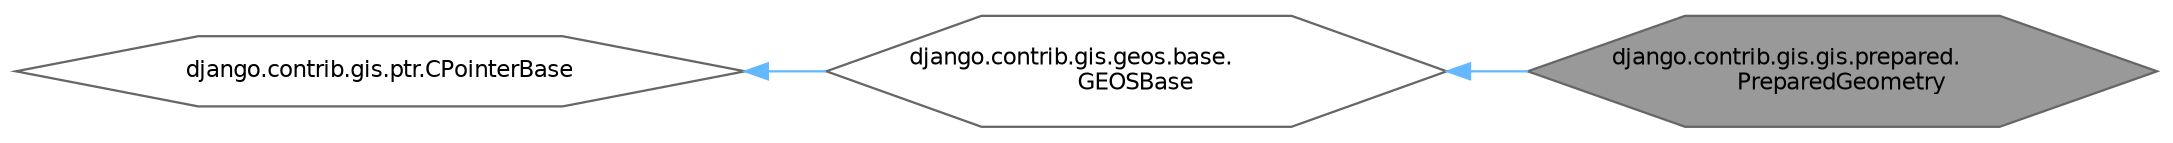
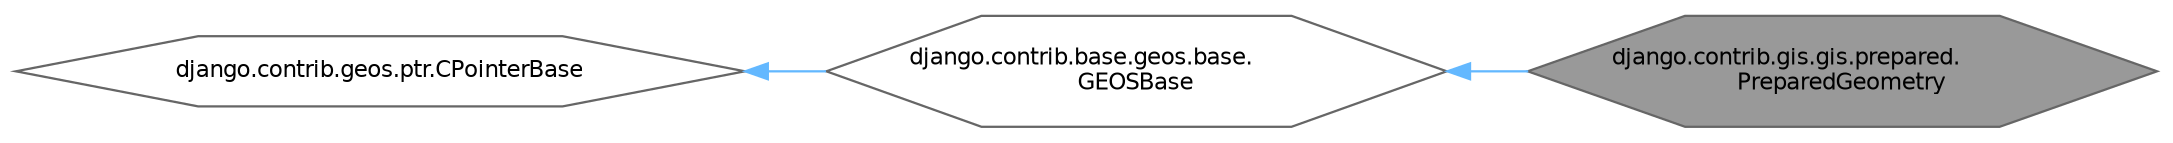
node "django.contrib.gis.ptr.CPointerBase": label "django.contrib.gis.ptr.CPointerBase" -> "django.contrib.geos.ptr.CPointerBase"
node "django.contrib.gis.geos.base. GEOSBase": label "django.contrib.gis.geos.base. GEOSBase" -> "django.contrib.base.geos.base. GEOSBase"
